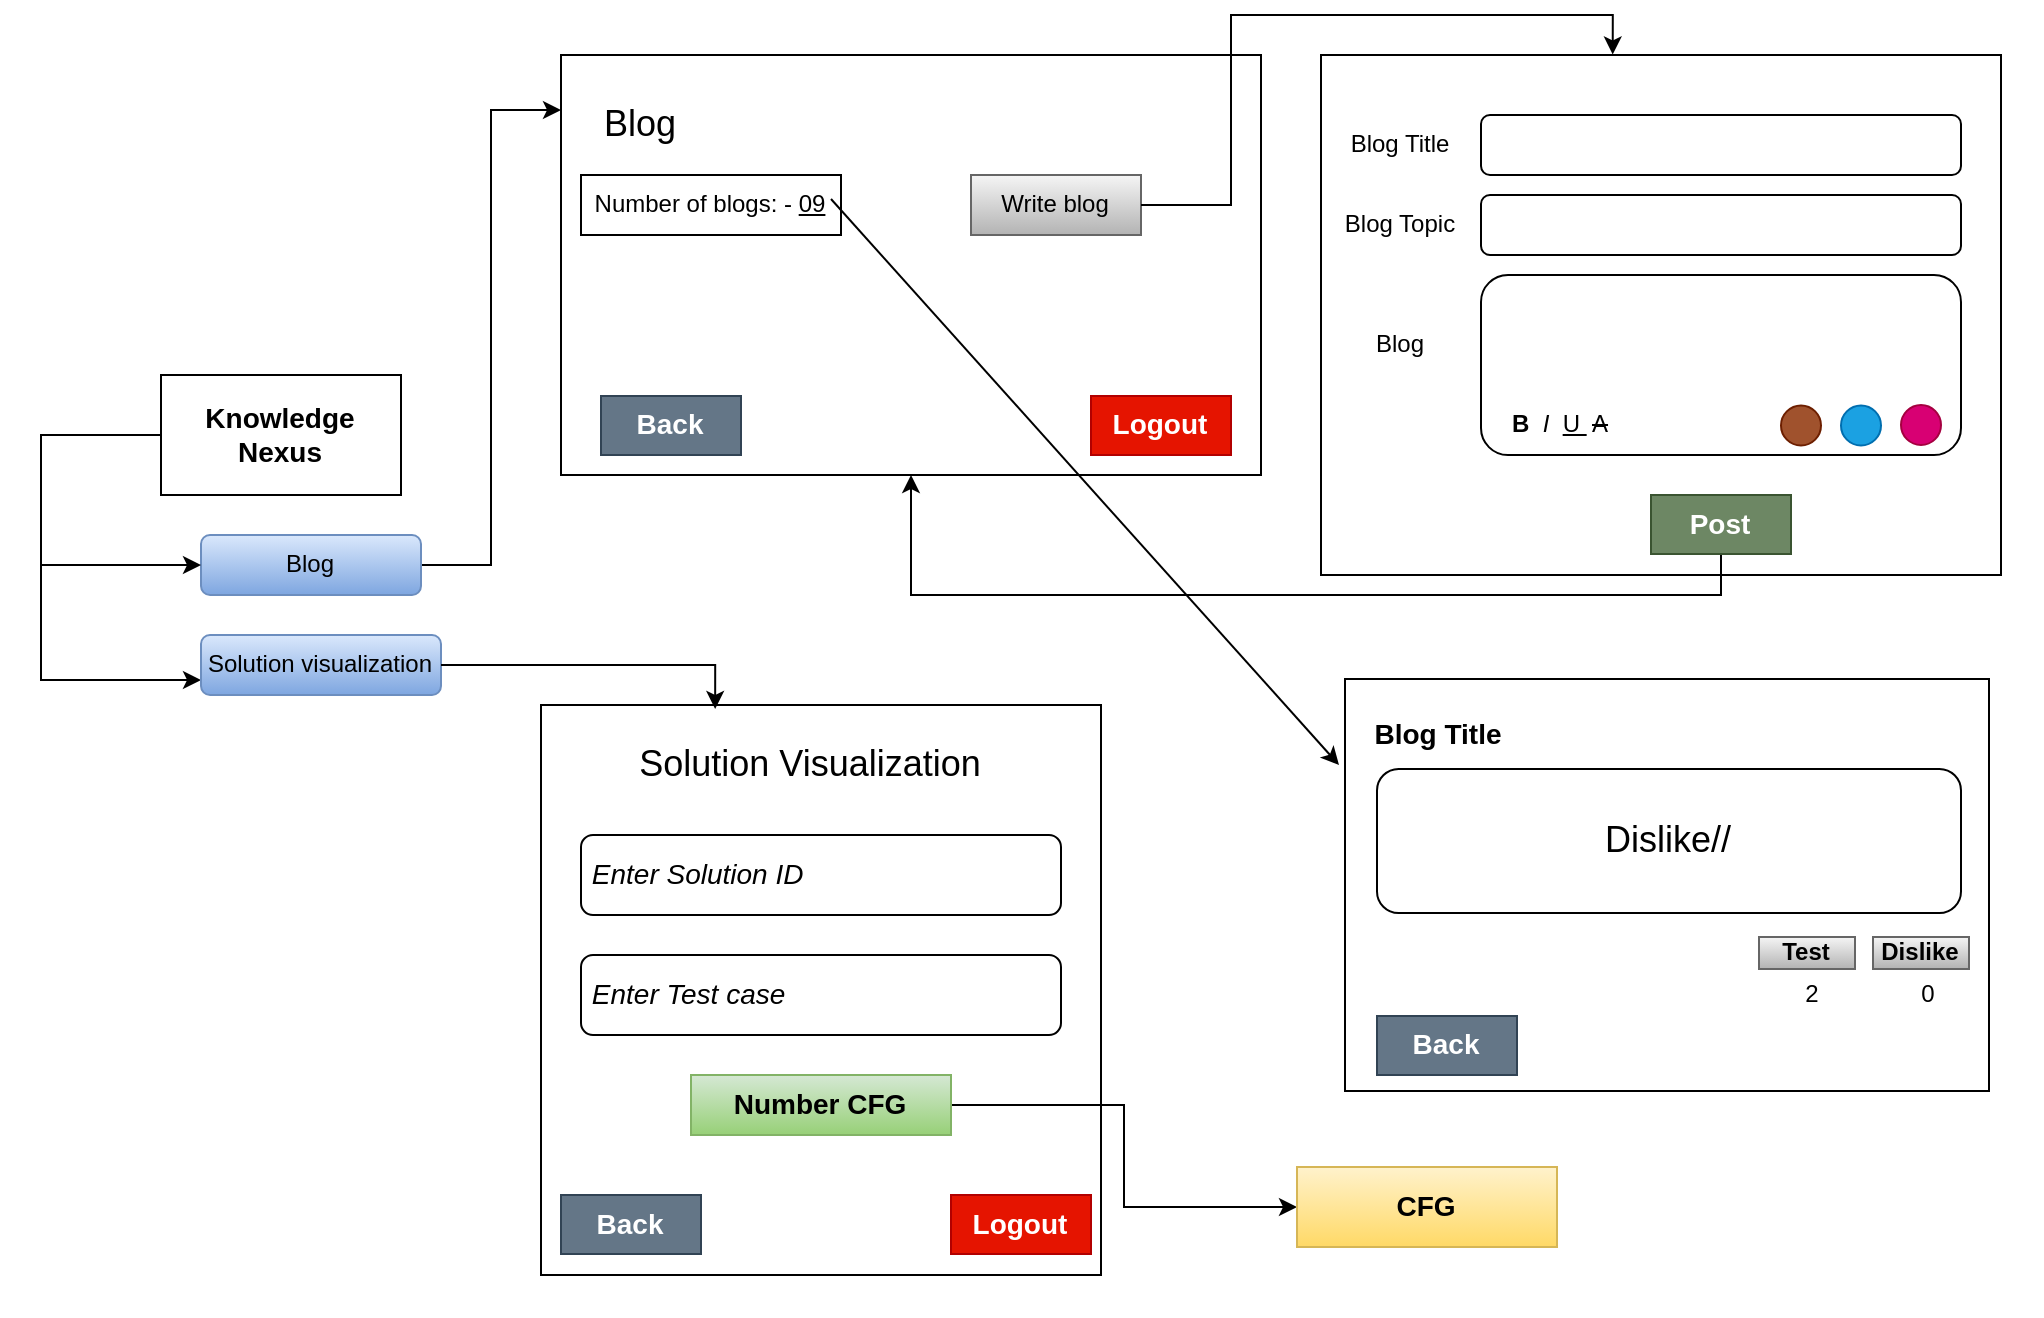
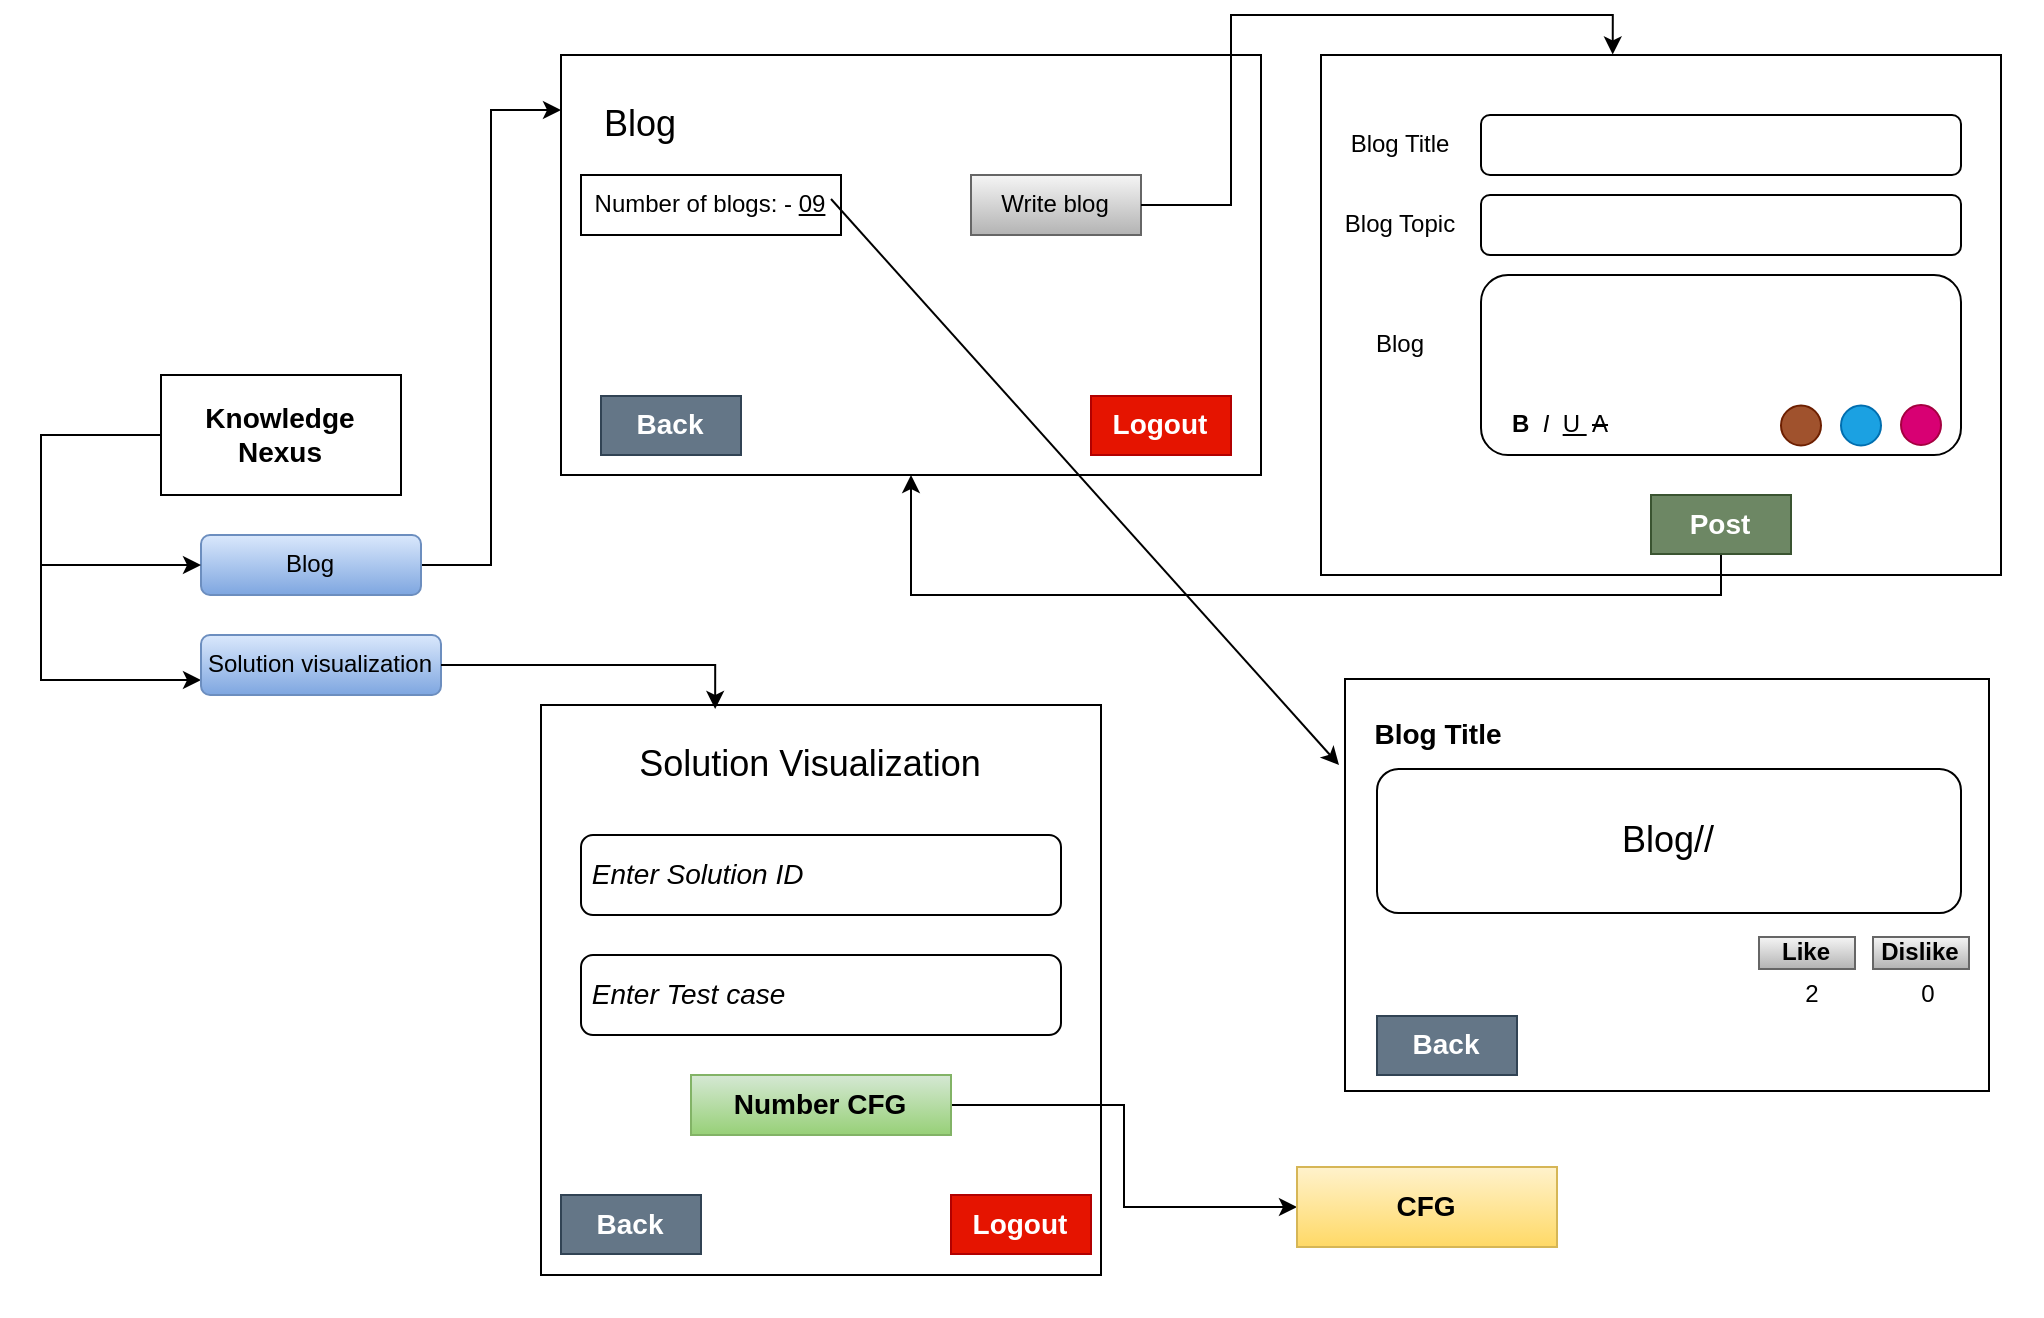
node "Dislike//": label "Dislike//" -> "Blog//"
node "Test": label "Test" -> "Like"
